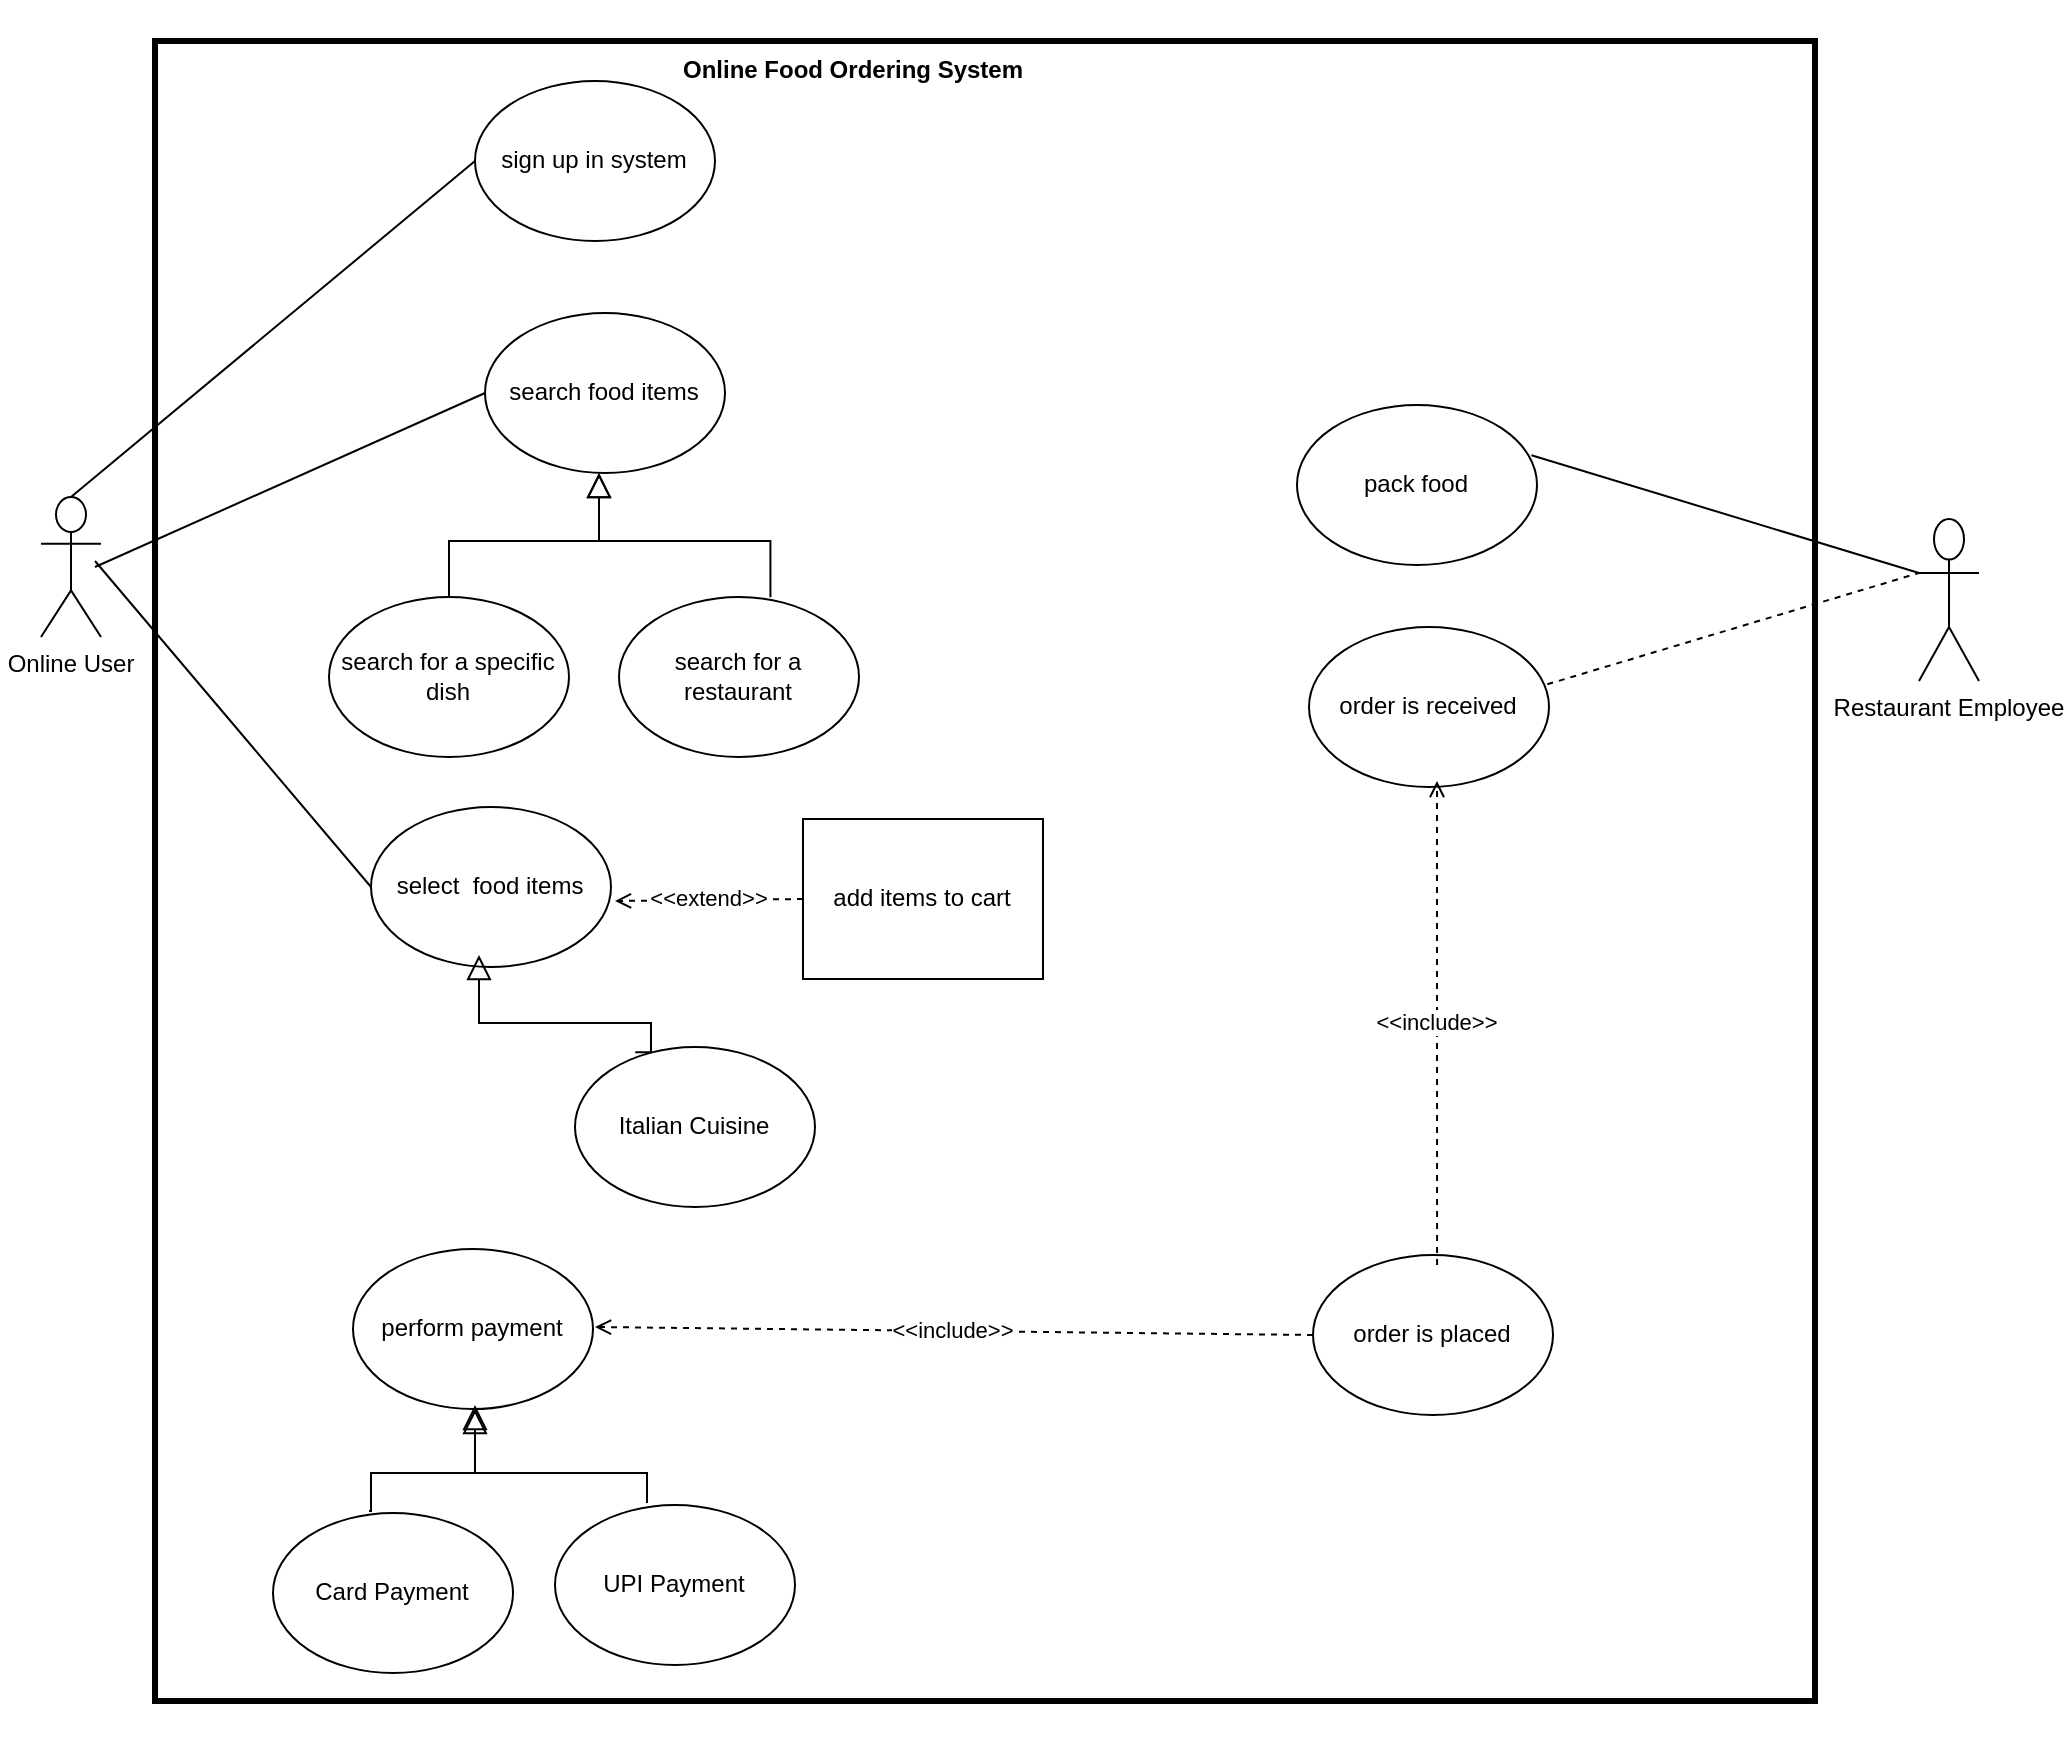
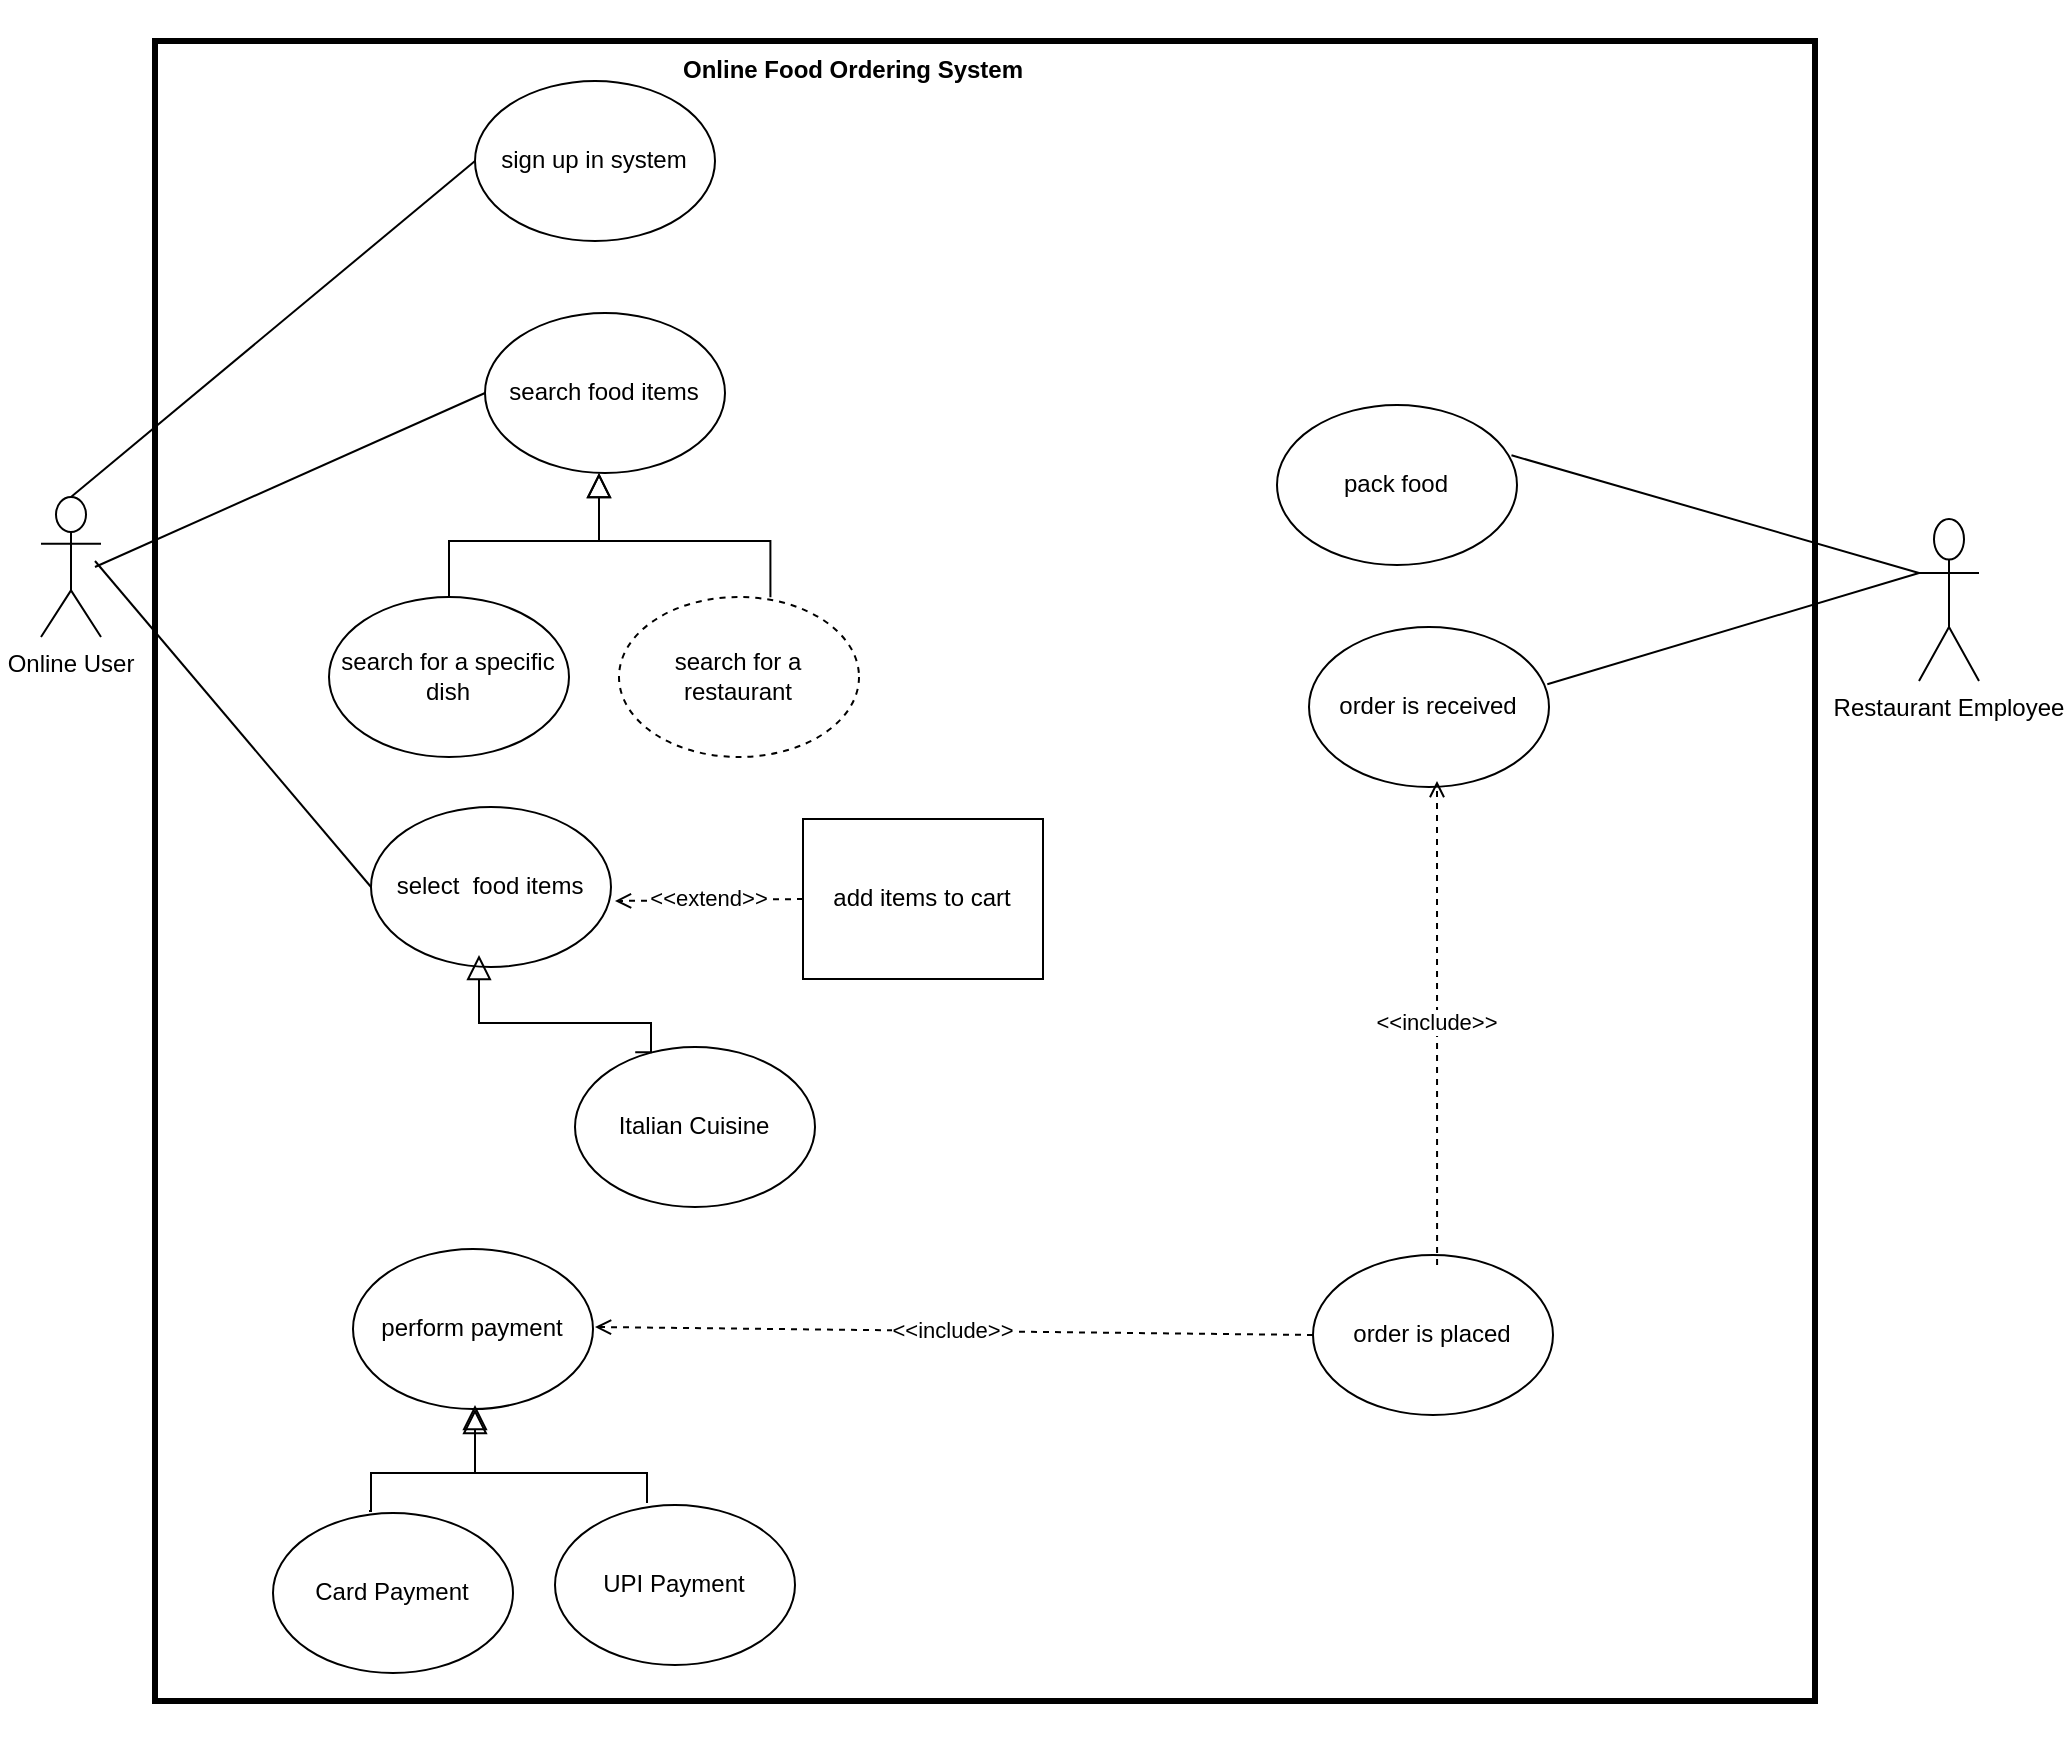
node "pack food": moved (1417, 485) -> (1397, 485)
edge "Restaurant Employee" -- "order is received": style dashed -> solid
node "search for a restaurant": style solid -> dashed
